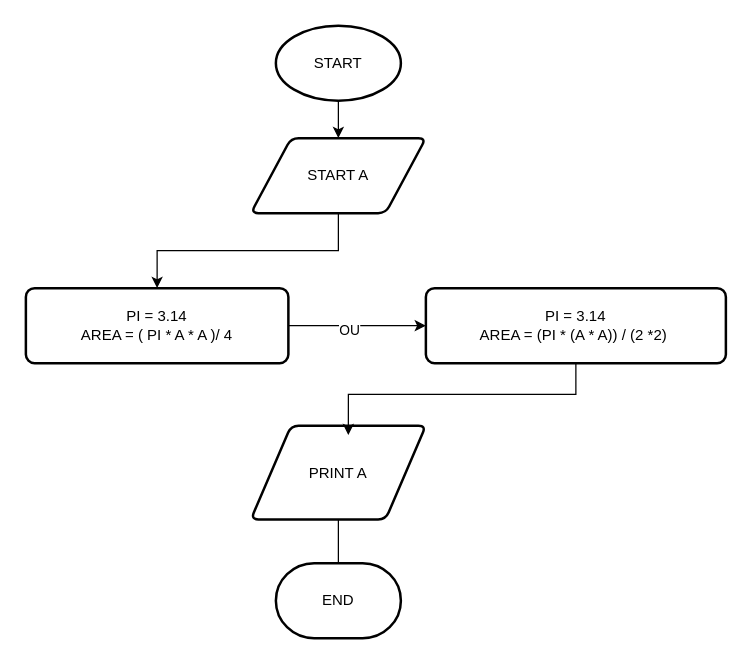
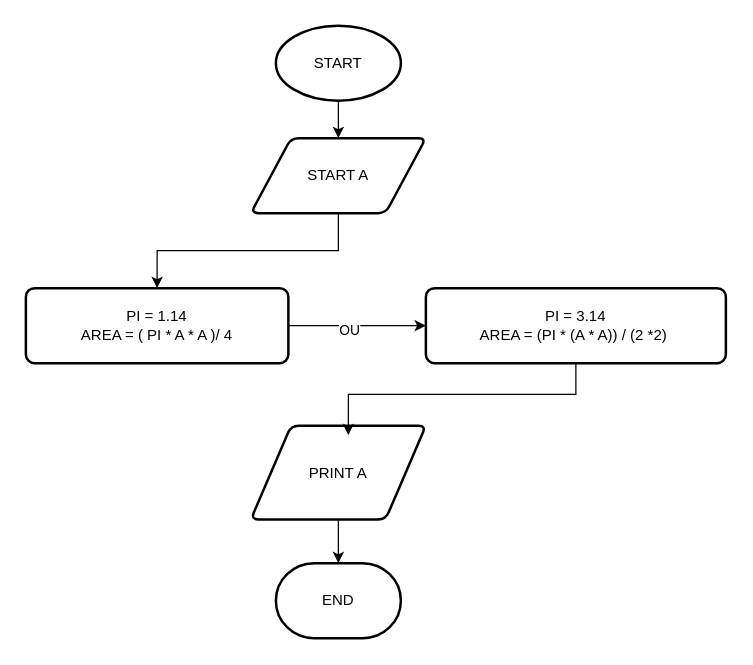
node "PI = 3.14 AREA = ( PI * A * A )/ 4": label "PI = 3.14 AREA = ( PI * A * A )/ 4" -> "PI = 1.14 AREA = ( PI * A * A )/ 4"
edge "PRINT A" -- "END": arrowhead none -> classic
